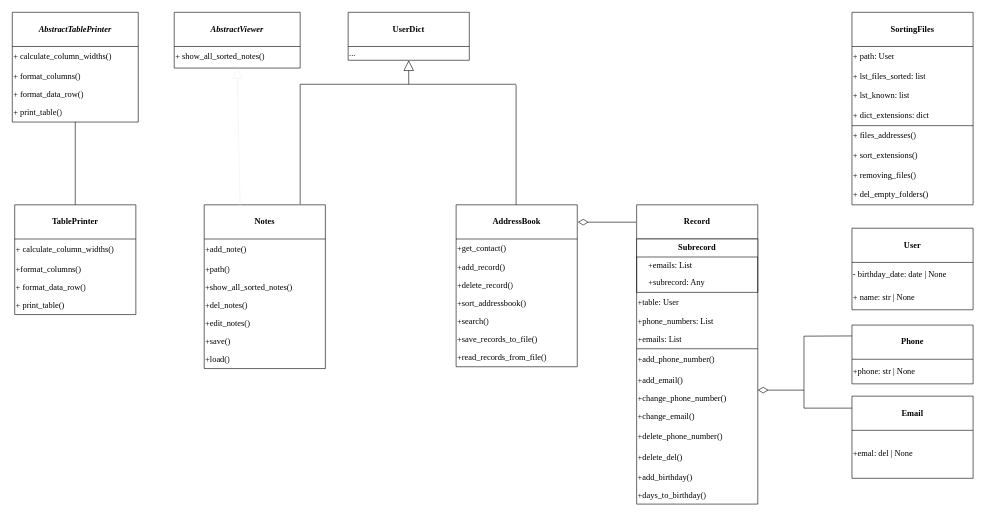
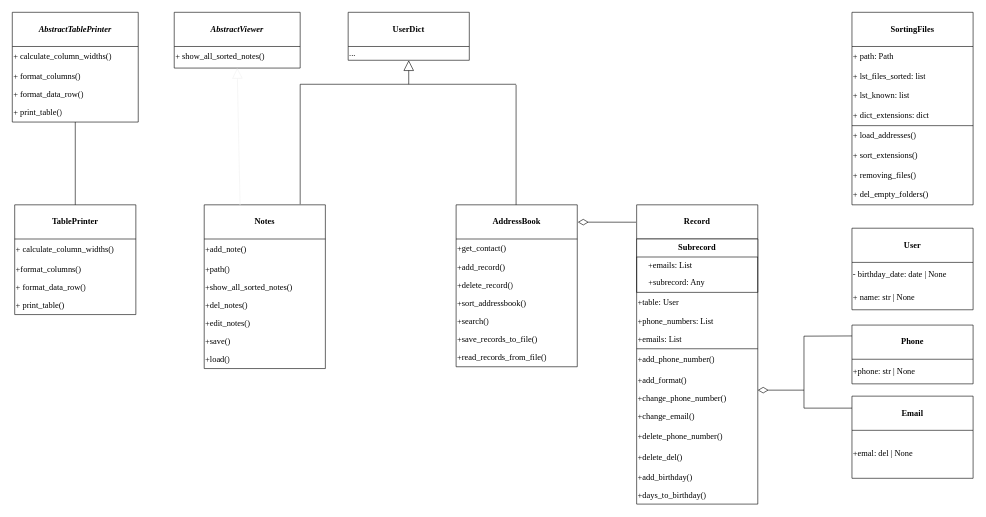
node "+ path: User": label "+ path: User" -> "+ path: Path"
node "+ files_addresses()": label "+ files_addresses()" -> "+ load_addresses()"
node "+add_email()": label "+add_email()" -> "+add_format()"
